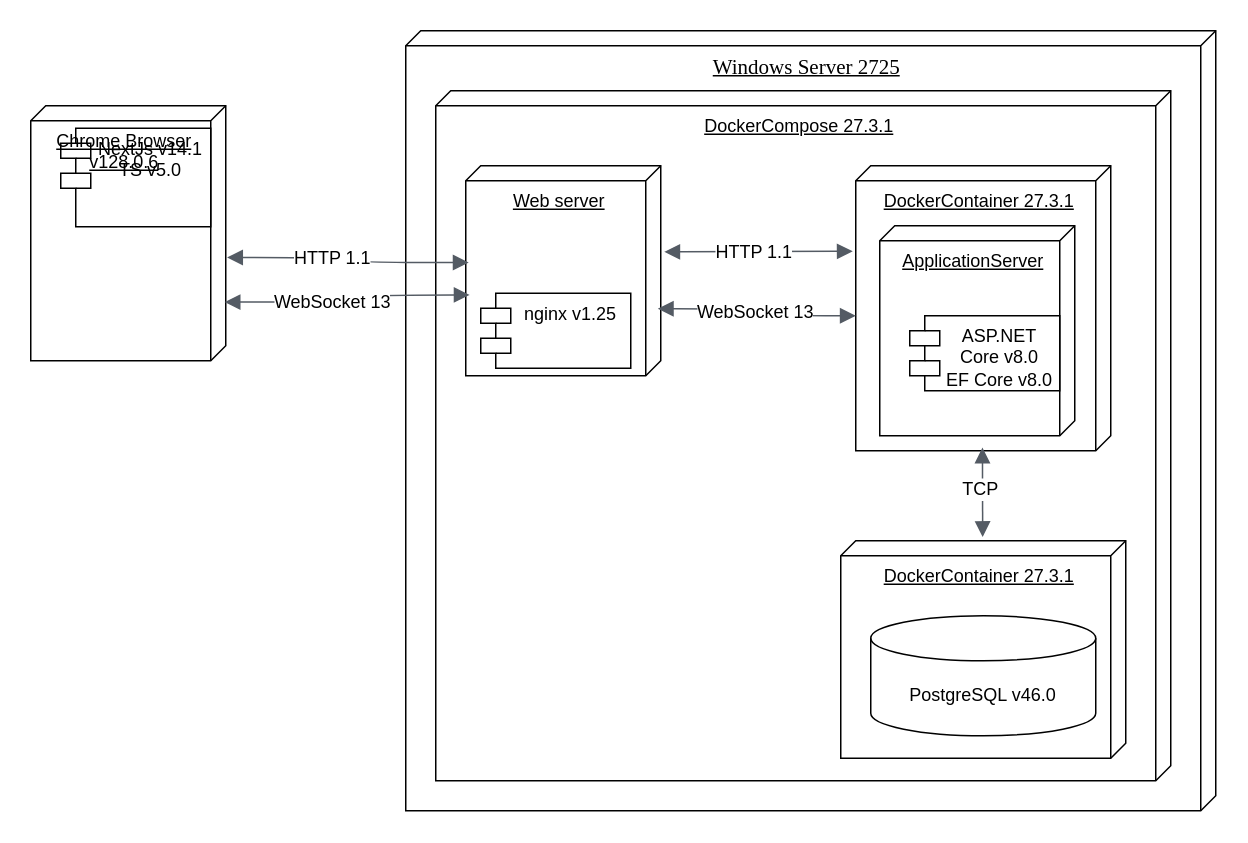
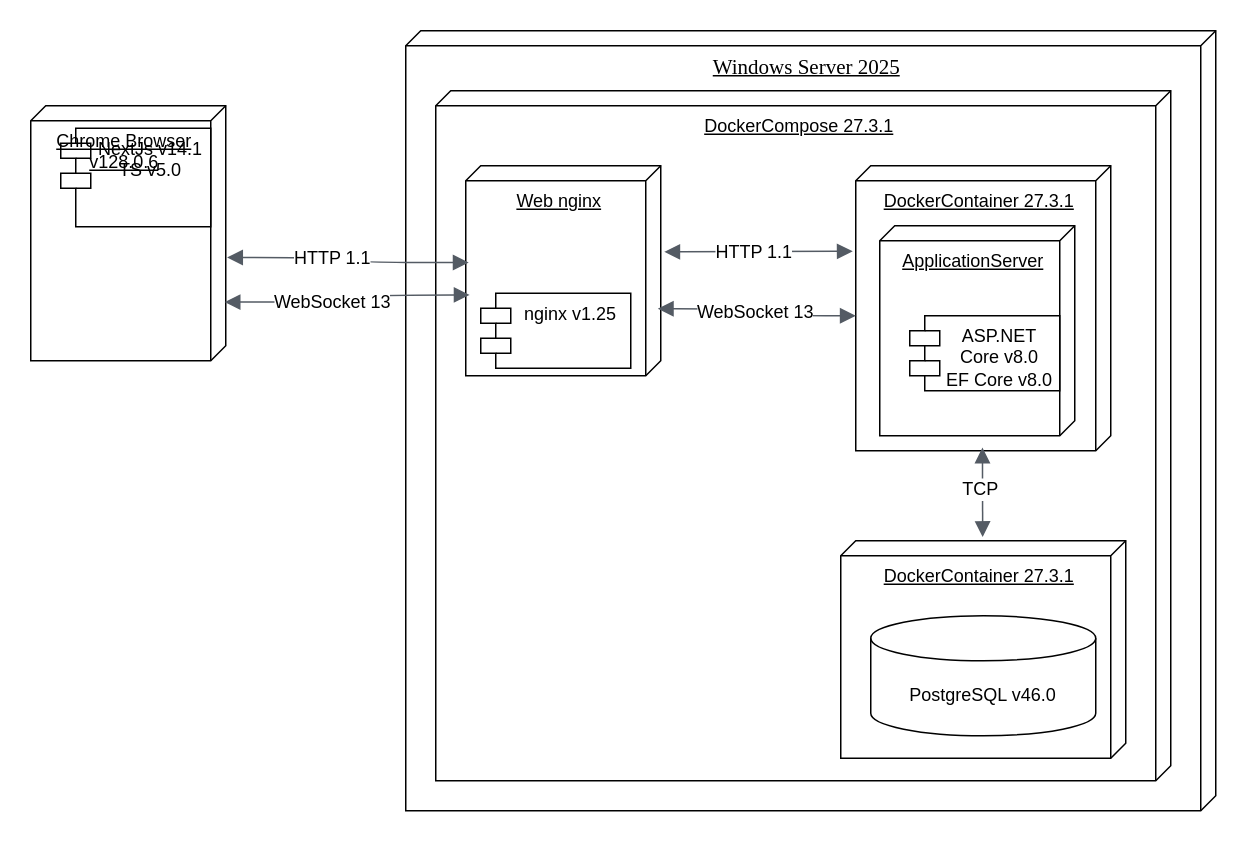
node "Windows Server 2725": label "Windows Server 2725" -> "Windows Server 2025"
node "Web server": label "Web server" -> "Web nginx"
